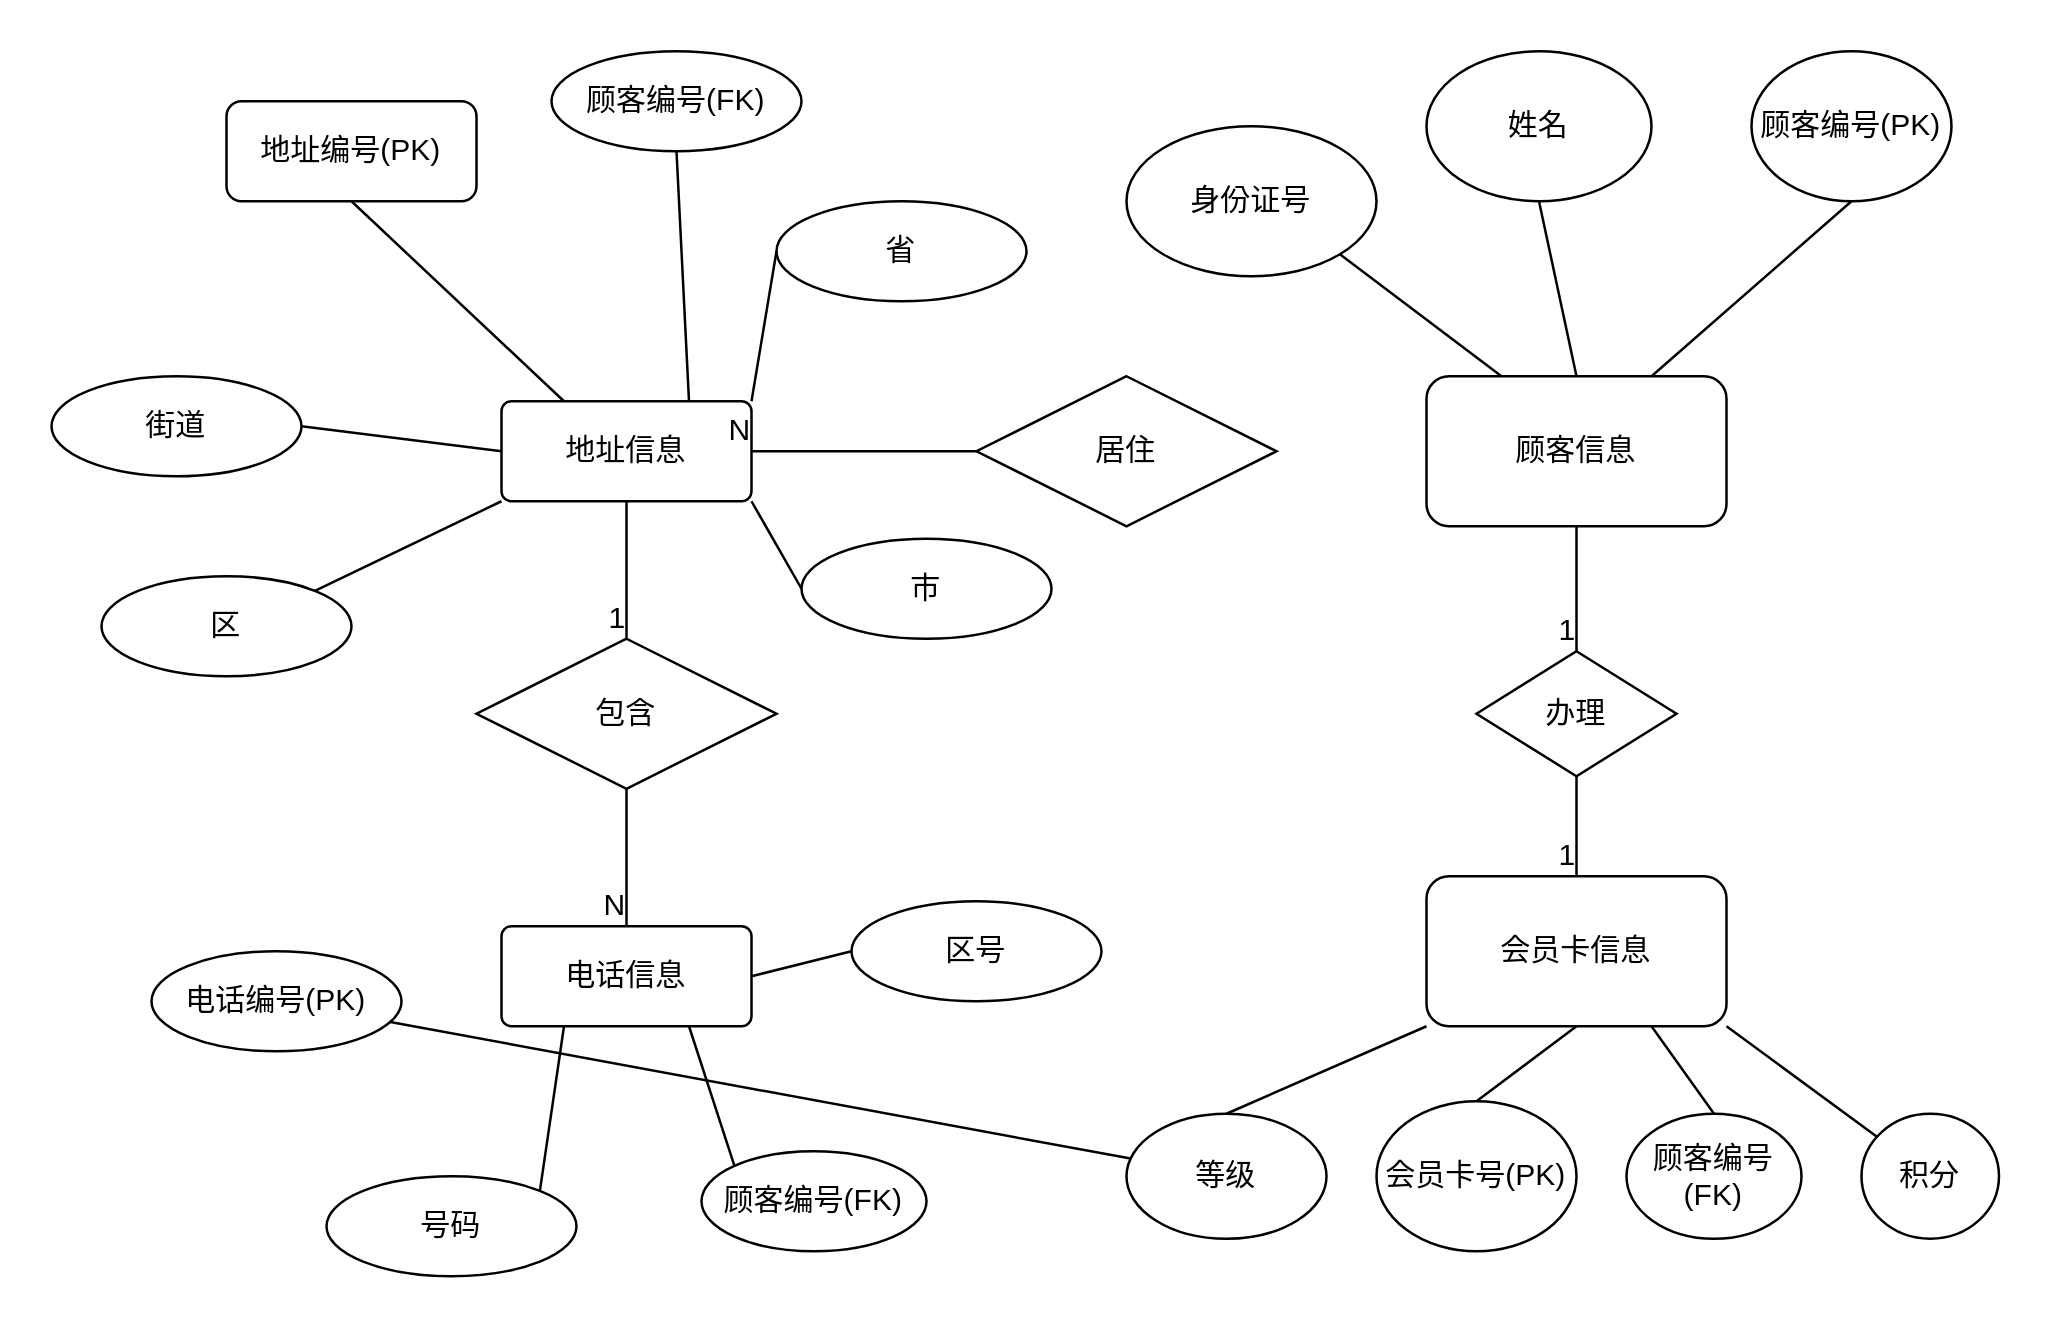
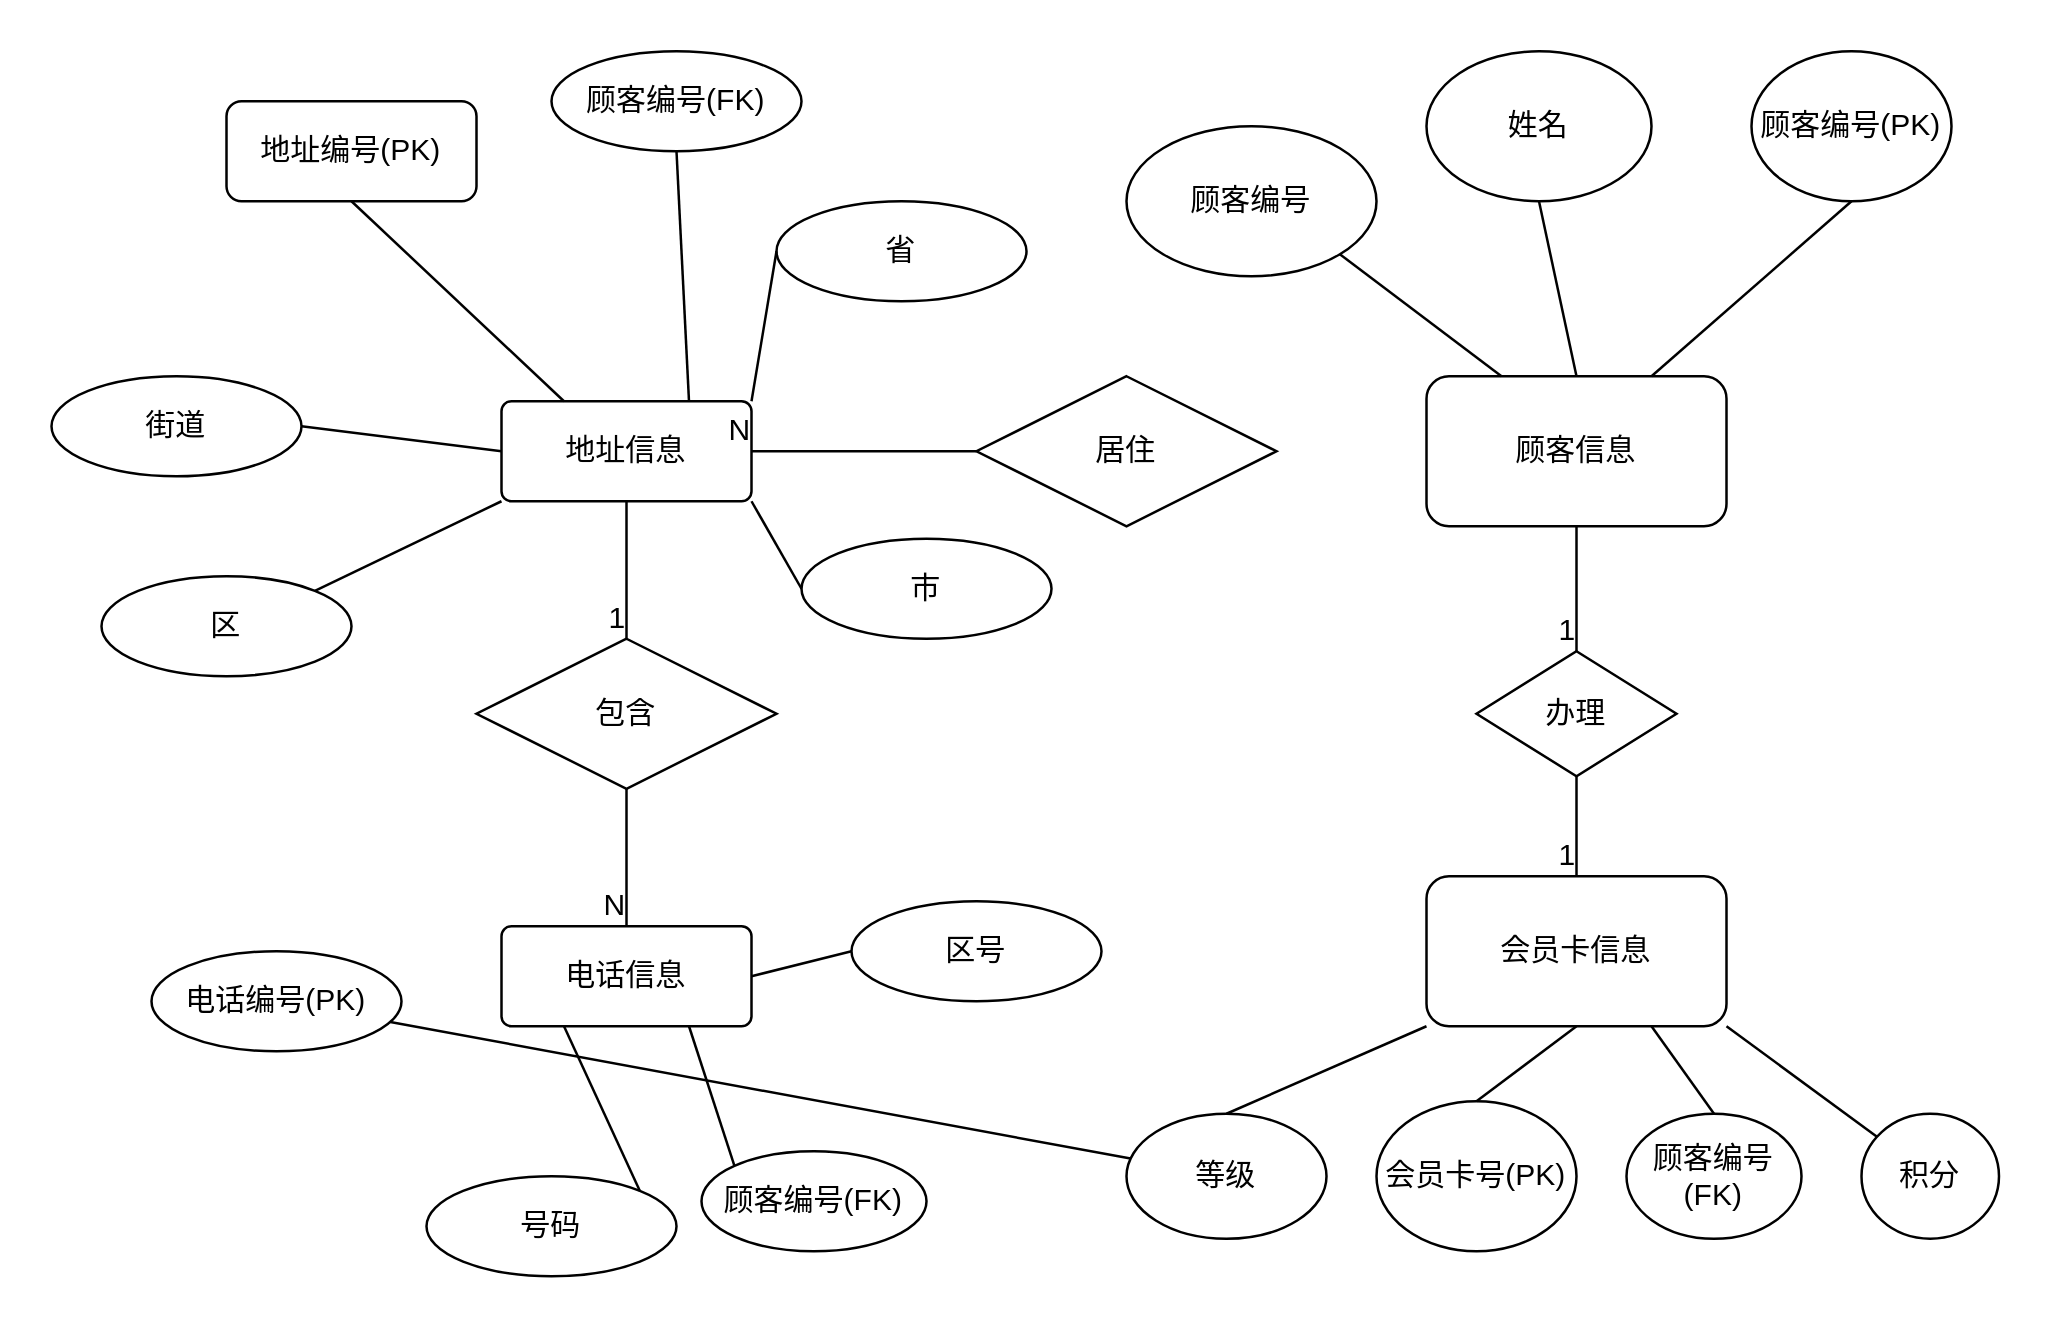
node "身份证号": label "身份证号" -> "顾客编号"
node "号码": moved (451, 1226) -> (551, 1226)
